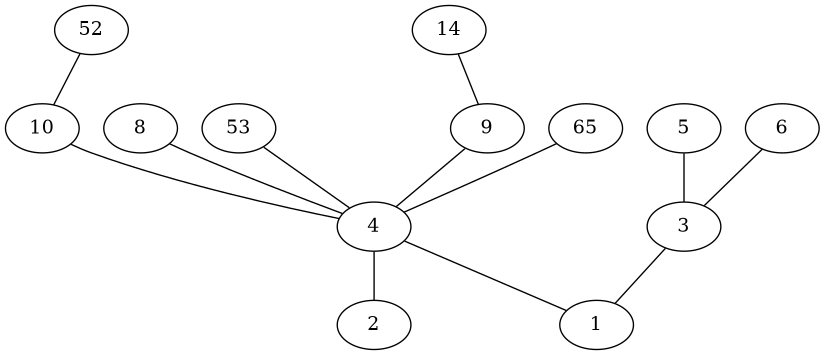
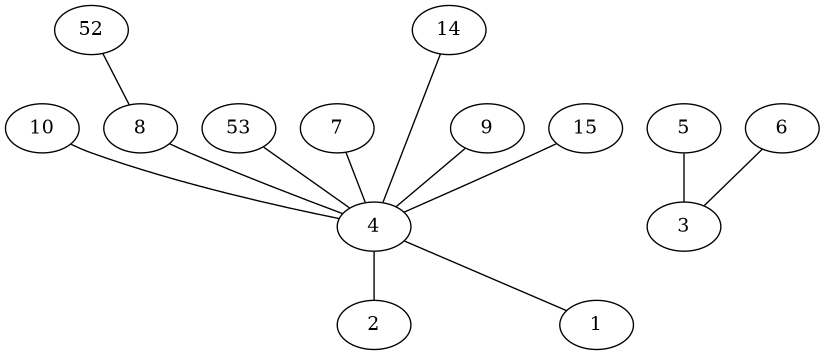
edge "52" -- "10": now "52" -- "8"
edge "14" -- "9": now "14" -- "4"
node "7": added
node "65": label "65" -> "15"
edge "3" -- "1": removed
